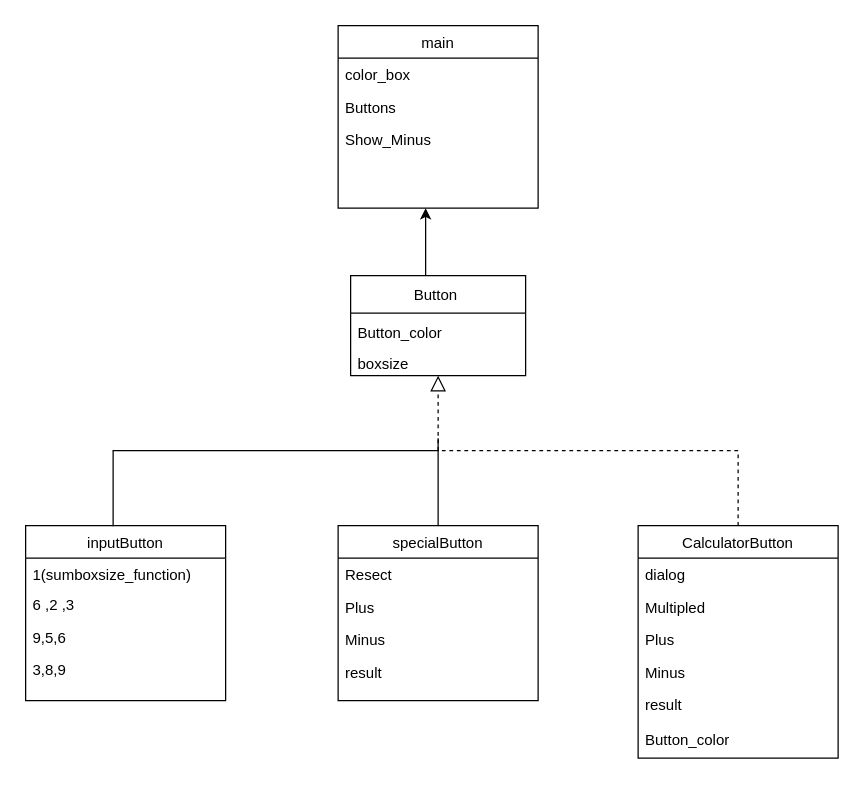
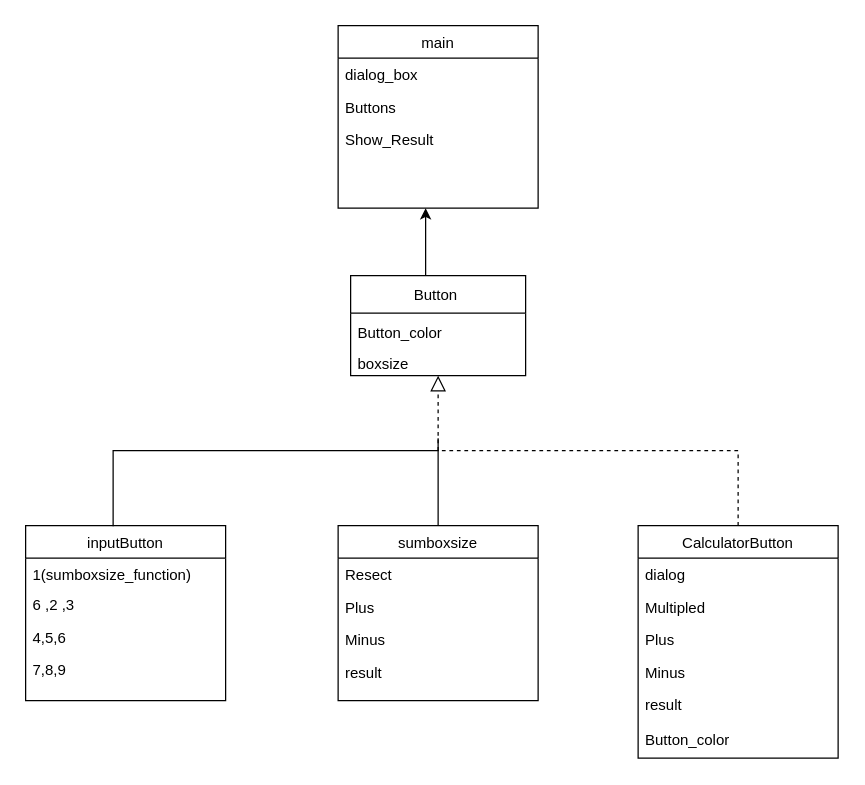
node "color_box": label "color_box" -> "dialog_box"
node "Show_Minus": label "Show_Minus" -> "Show_Result"
node "specialButton": label "specialButton" -> "sumboxsize"
node "9,5,6": label "9,5,6" -> "4,5,6"
node "3,8,9": label "3,8,9" -> "7,8,9"
